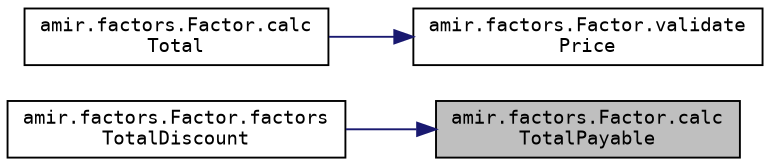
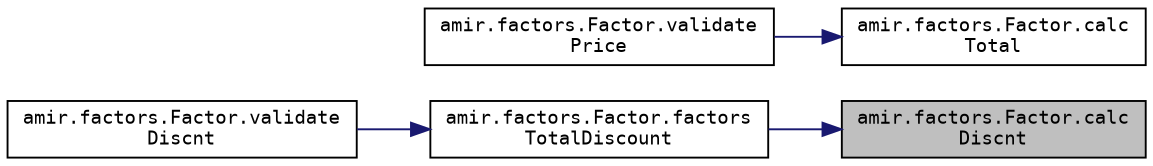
edge "amir.factors.Factor.calc Total" -> "amir.factors.Factor.validate Price": reversed
node "amir.factors.Factor.validate Discnt": added
node "amir.factors.Factor.calc TotalPayable": label "amir.factors.Factor.calc TotalPayable" -> "amir.factors.Factor.calc Discnt"
